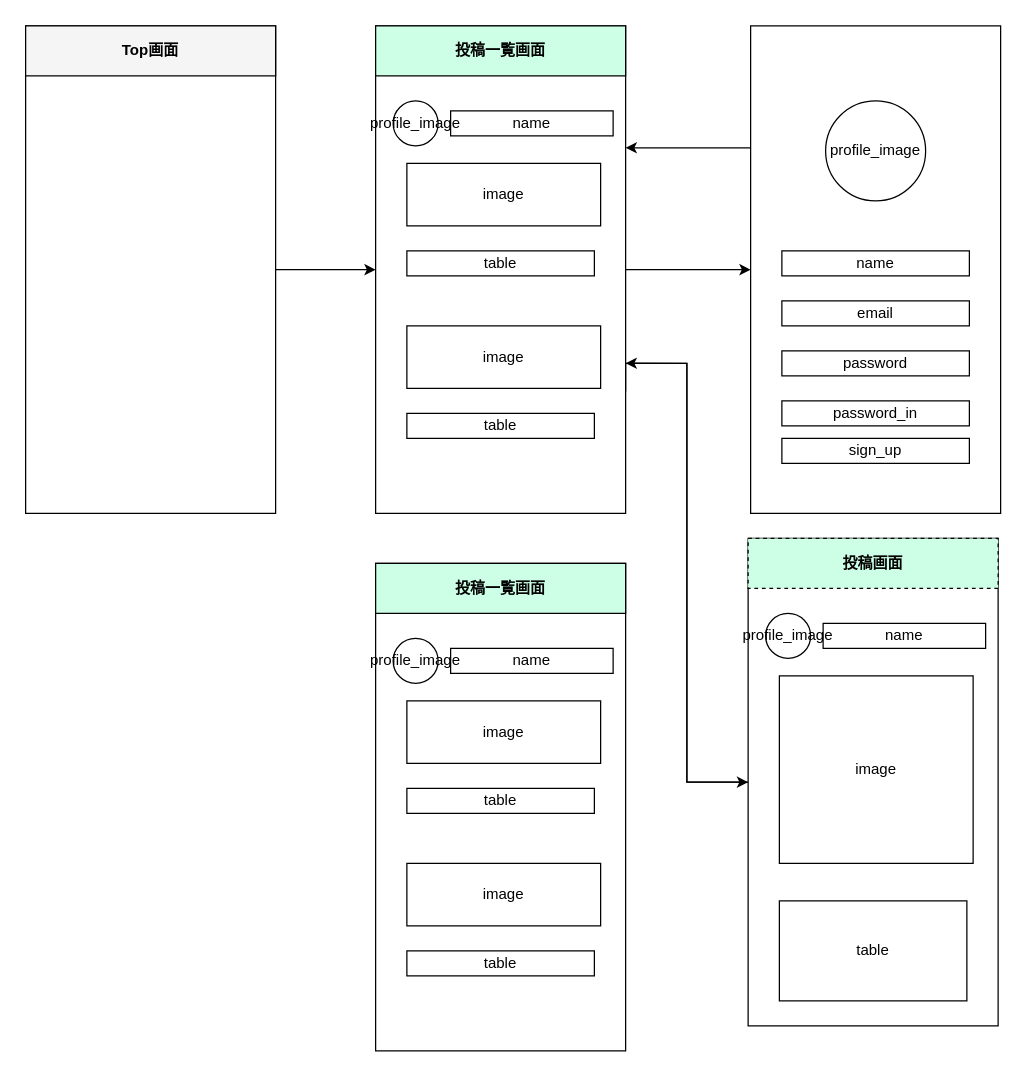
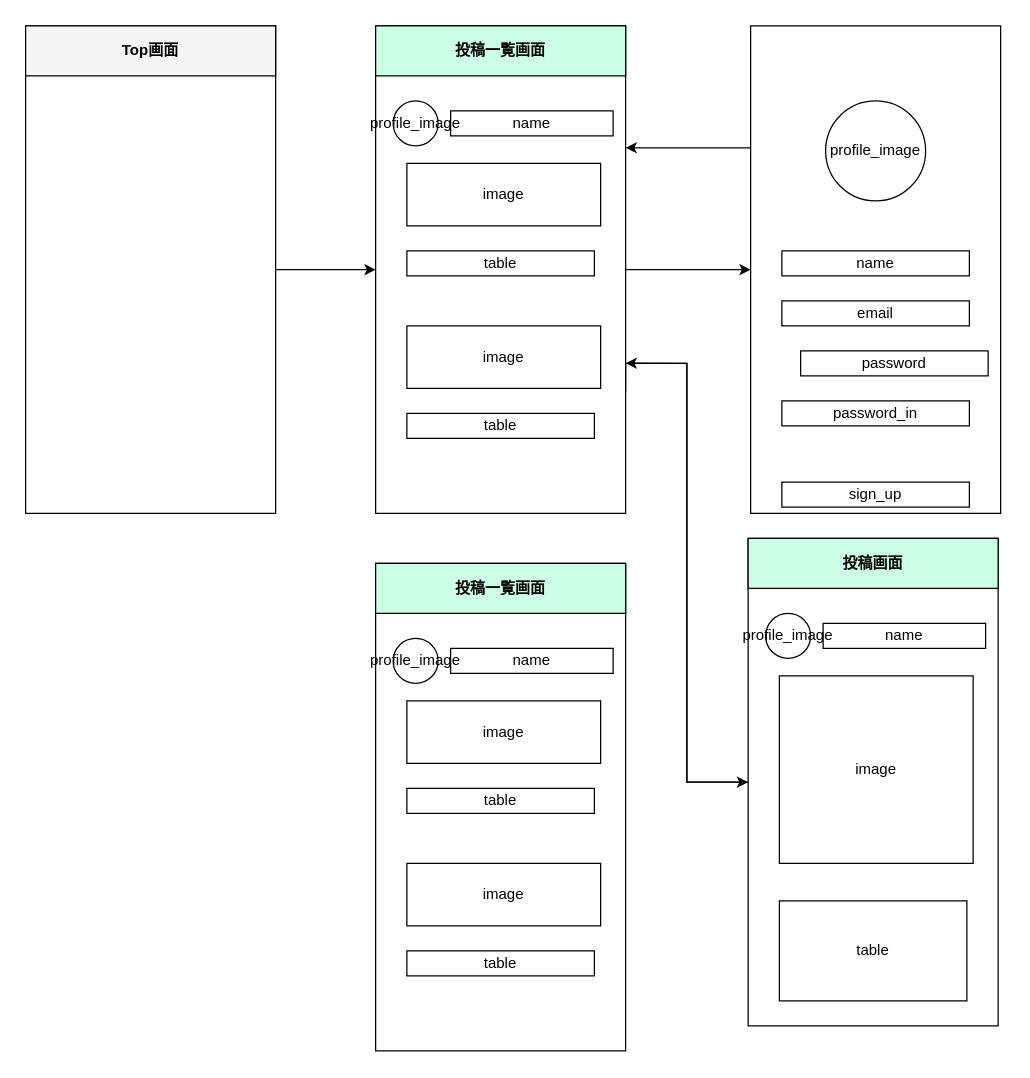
node "password": moved (876, 363) -> (894, 363)
node "sign_up": moved (876, 451) -> (876, 494)
node "投稿画面": style dashed -> solid
